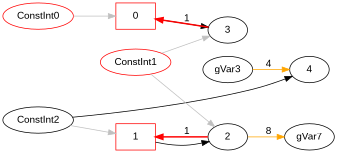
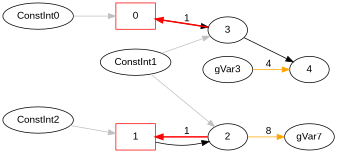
node "ConstInt0": color red -> black
node "ConstInt1": color red -> black
edge "ConstInt2" -> "4": now "3" -> "4"
